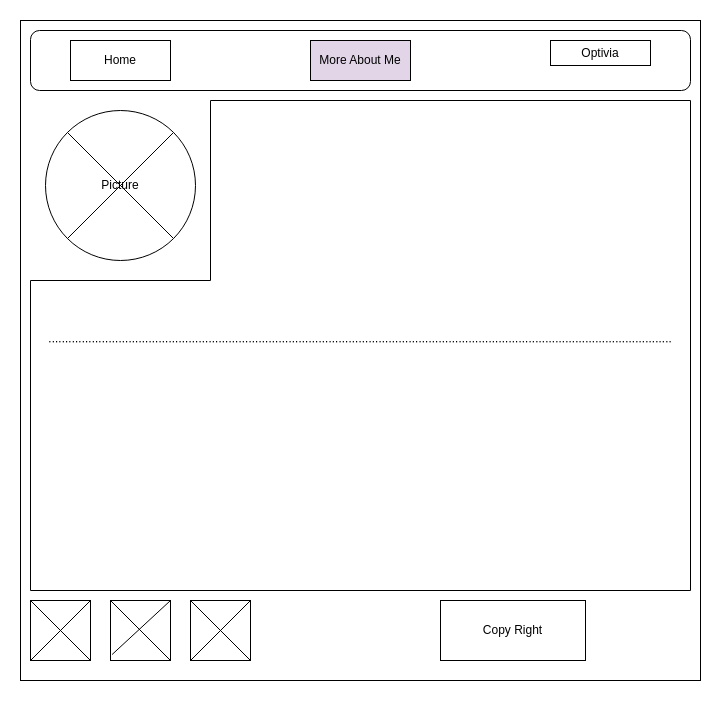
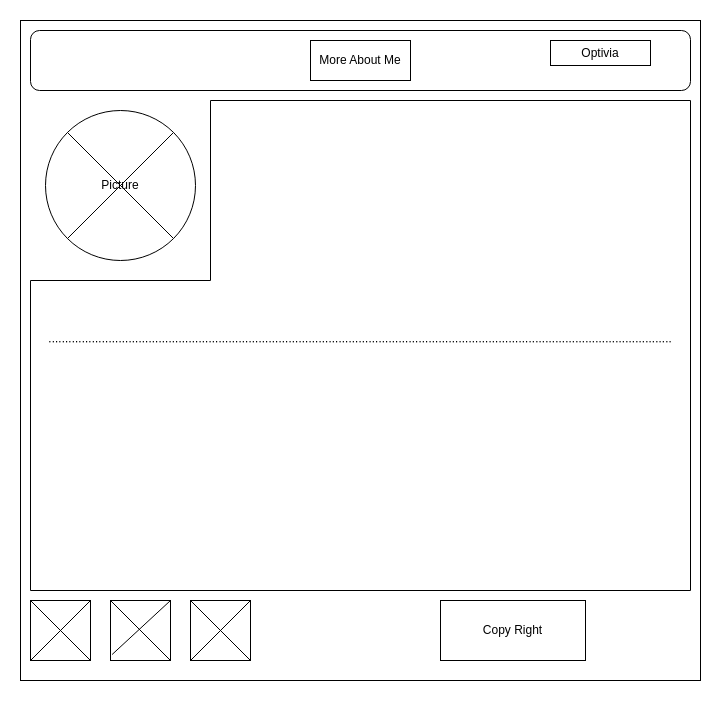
node "Home": removed
node "More About Me": fillcolor #e1d5e7 -> #ffffff
